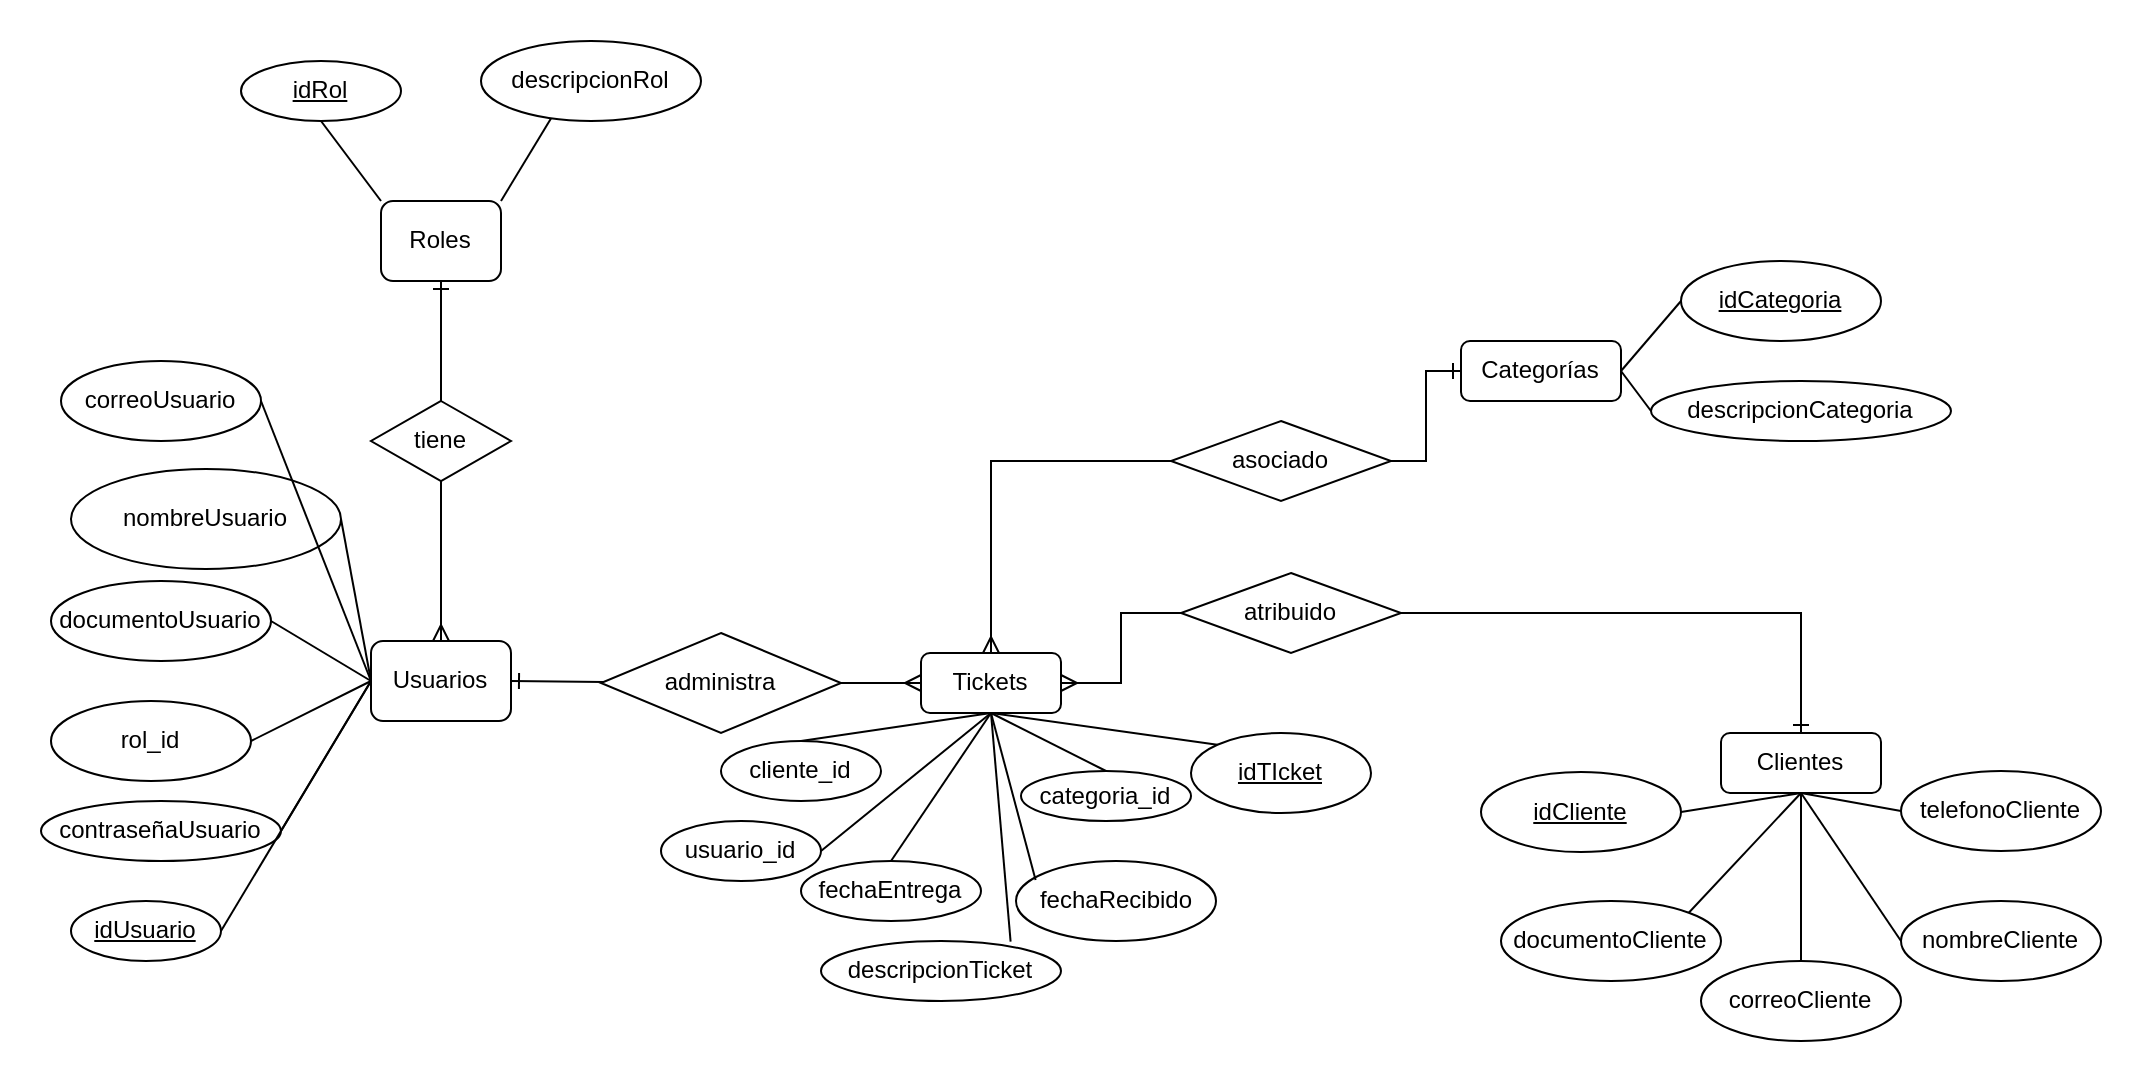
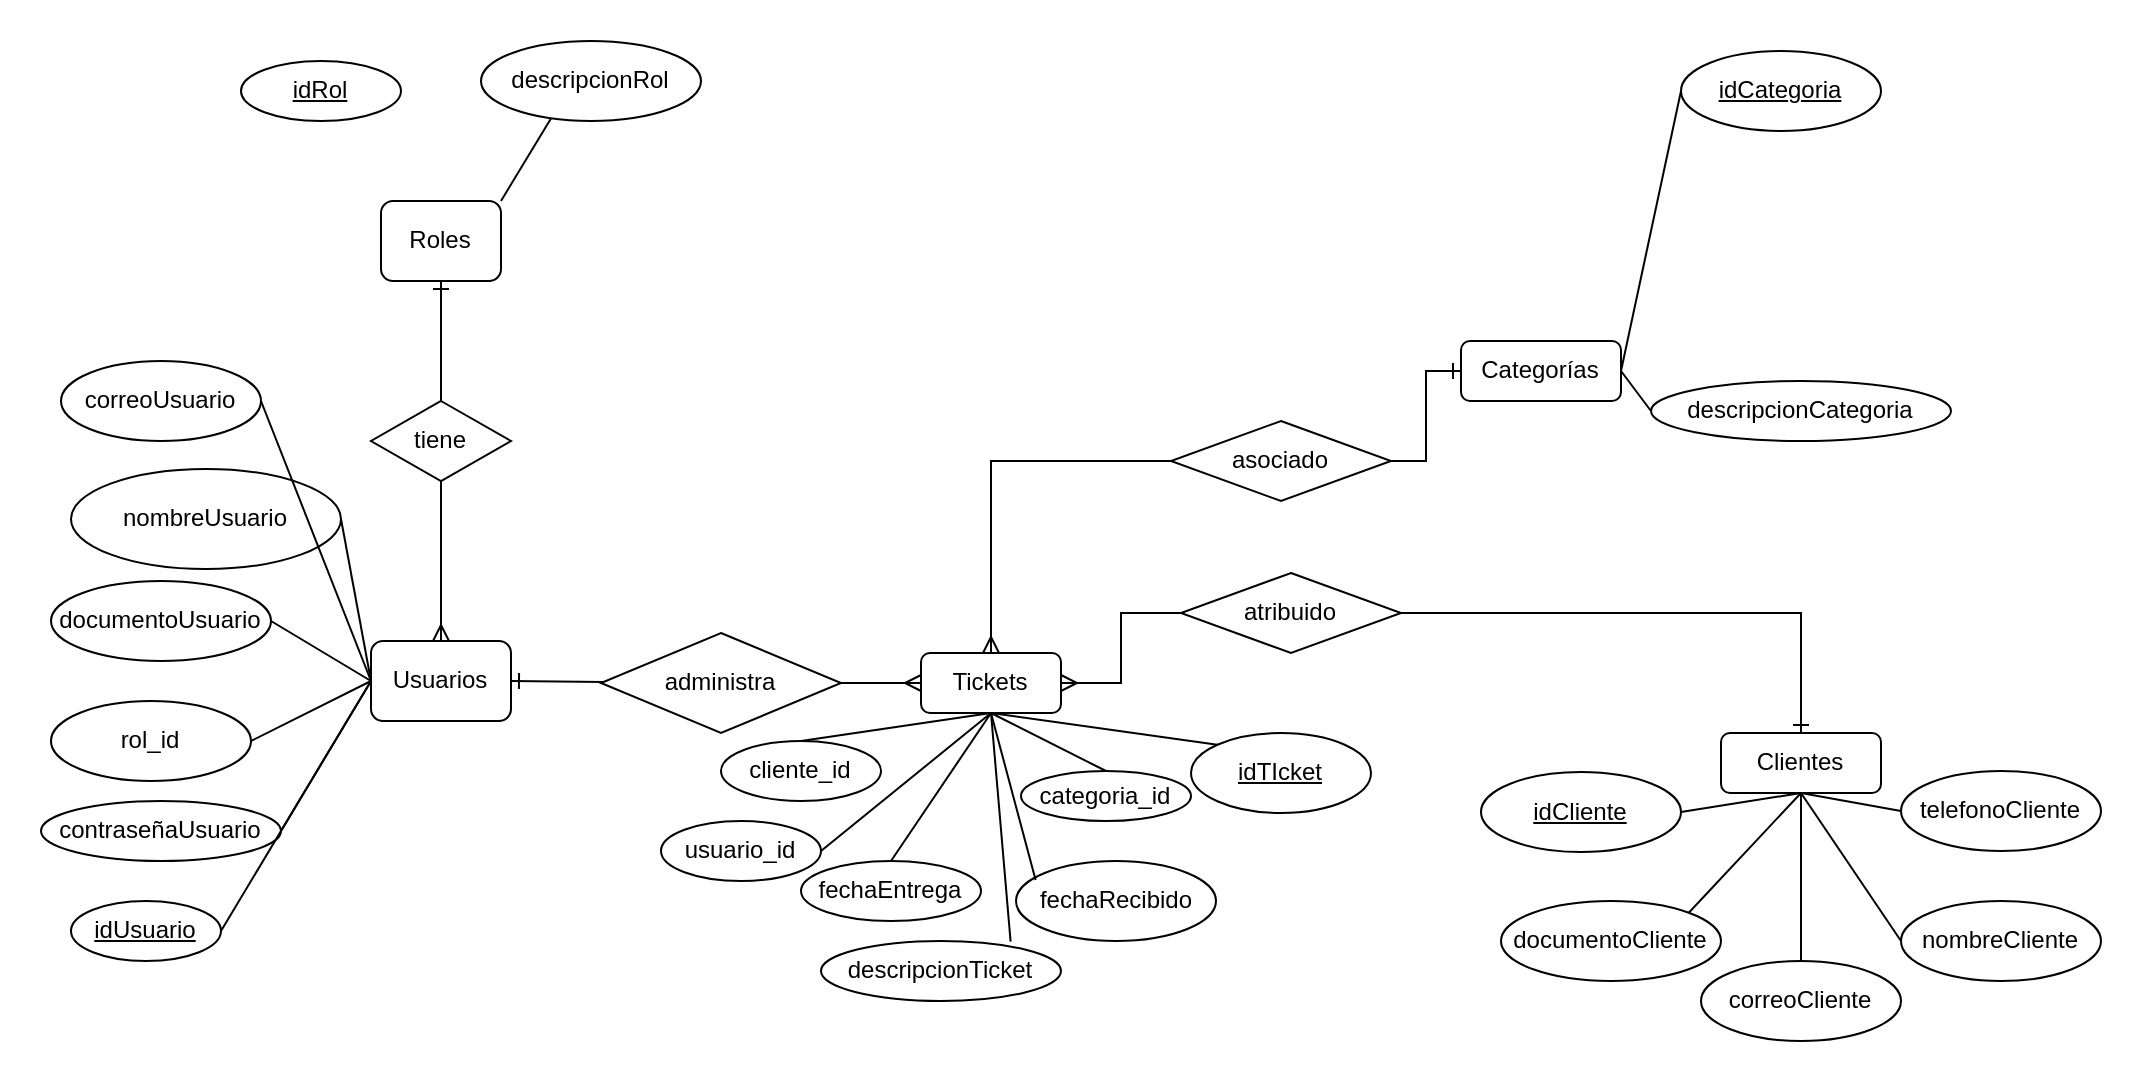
edge "idRol" -- "Roles": removed
node "idCategoria": moved (1781, 301) -> (1781, 91)
